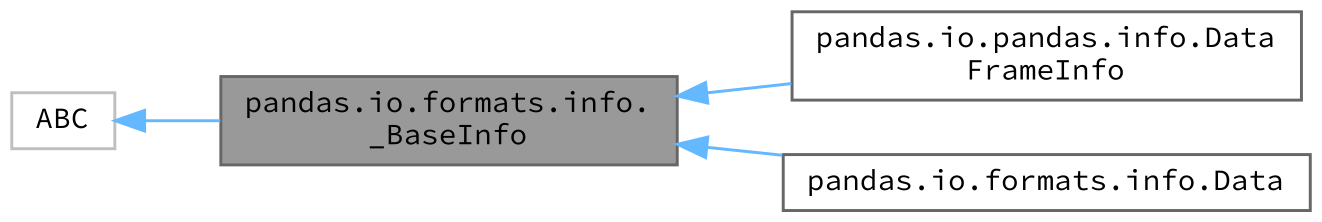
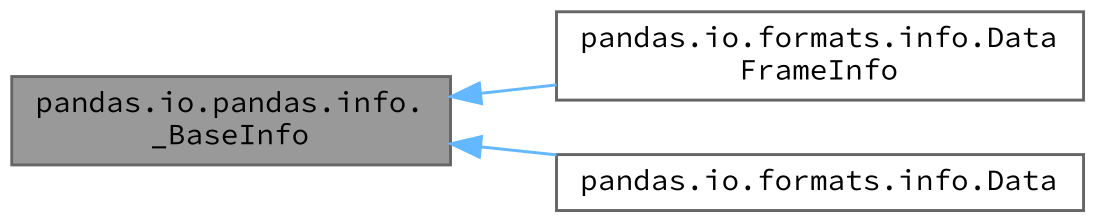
node "pandas.io.pandas.info.Data FrameInfo": label "pandas.io.pandas.info.Data FrameInfo" -> "pandas.io.formats.info.Data FrameInfo"
node "ABC": removed
node "pandas.io.formats.info. _BaseInfo": label "pandas.io.formats.info. _BaseInfo" -> "pandas.io.pandas.info. _BaseInfo"
